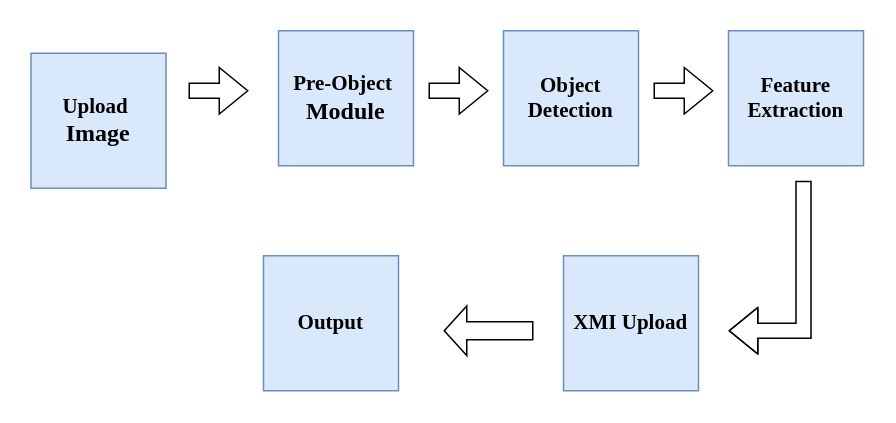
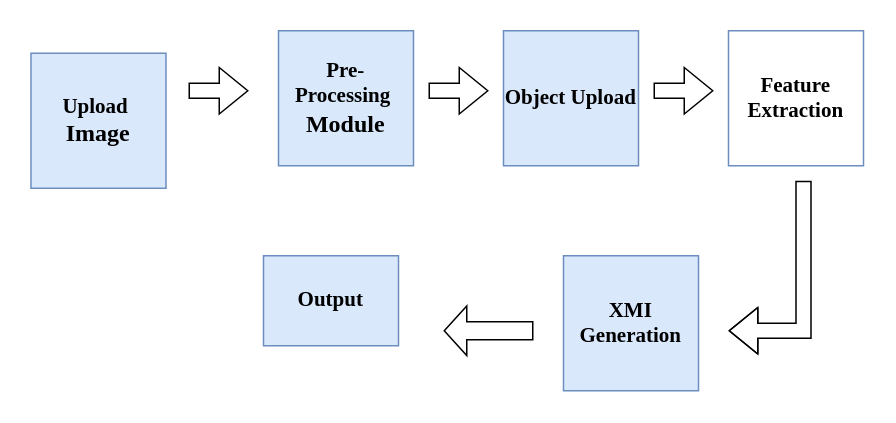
node "Pre-Object Module": label "Pre-Object Module" -> "Pre-Processing Module"
node "Object Detection": label "Object Detection" -> "Object Upload"
node "Feature Extraction": fillcolor #dae8fc -> #ffffff
node "Output": size 135x135 -> 135x90
node "XMI Upload": label "XMI Upload" -> "XMI Generation"
